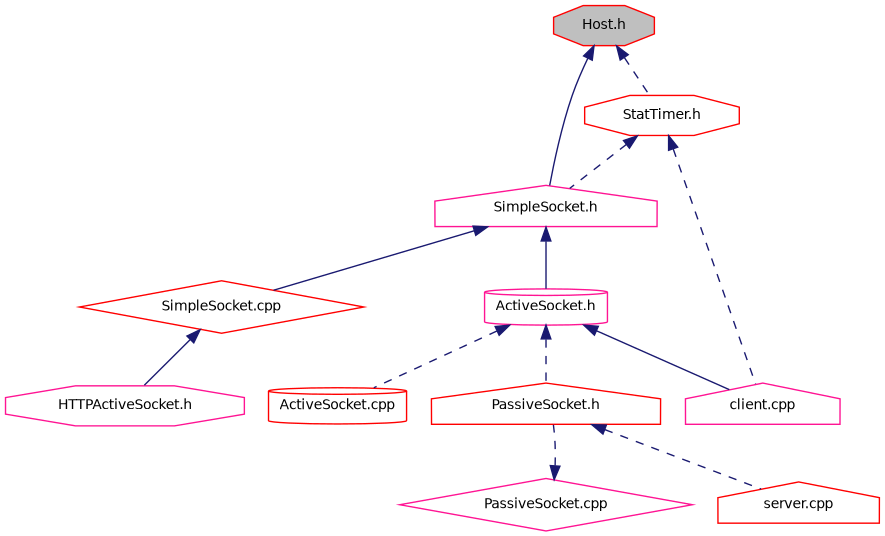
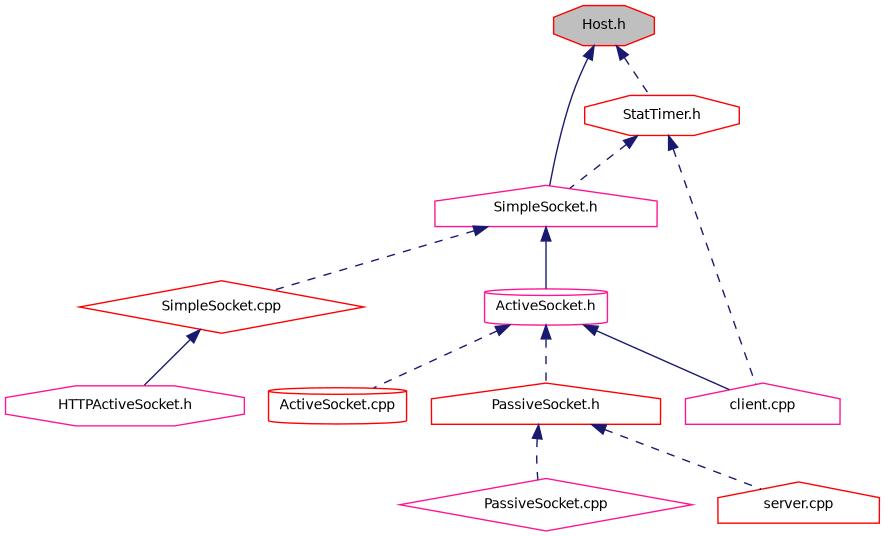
edge "SimpleSocket.cpp" -> "SimpleSocket.h": style solid -> dashed
edge "PassiveSocket.h" -> "PassiveSocket.cpp": reversed
